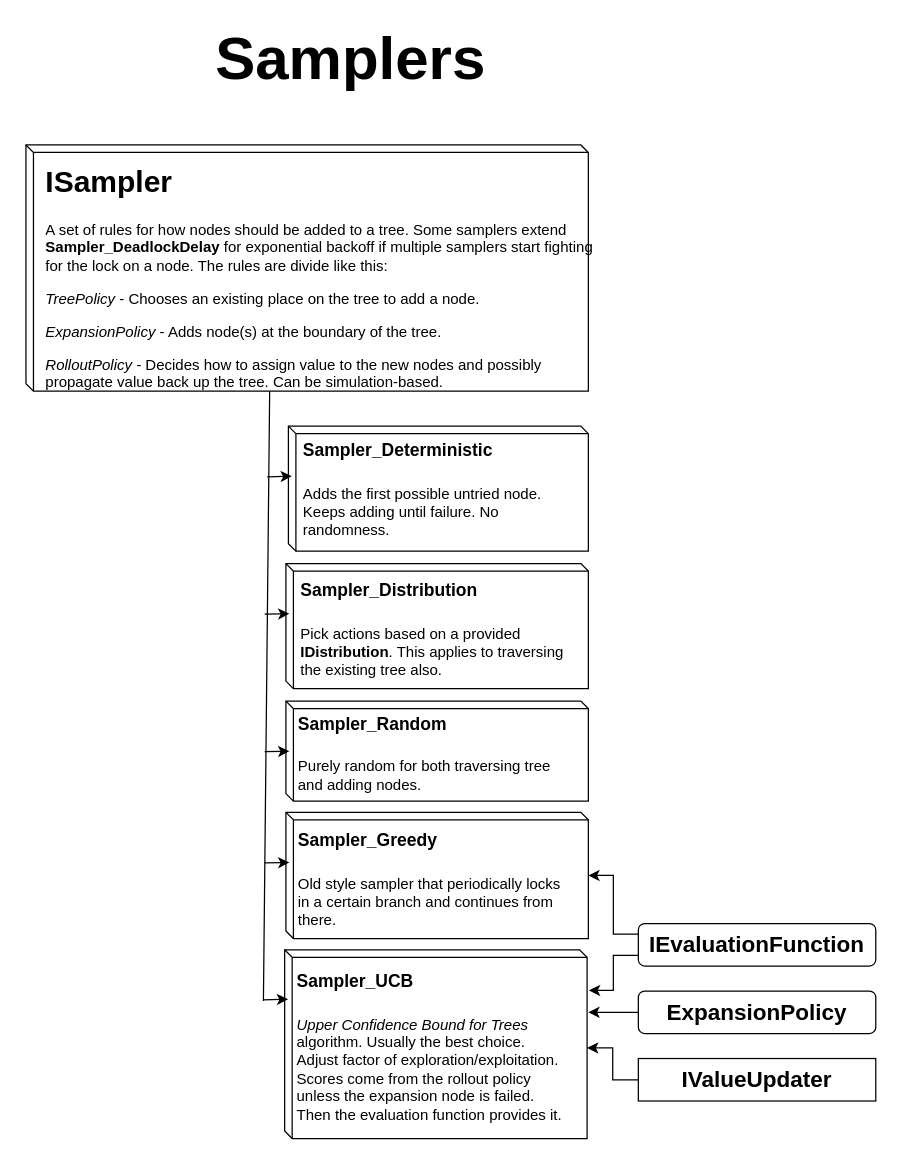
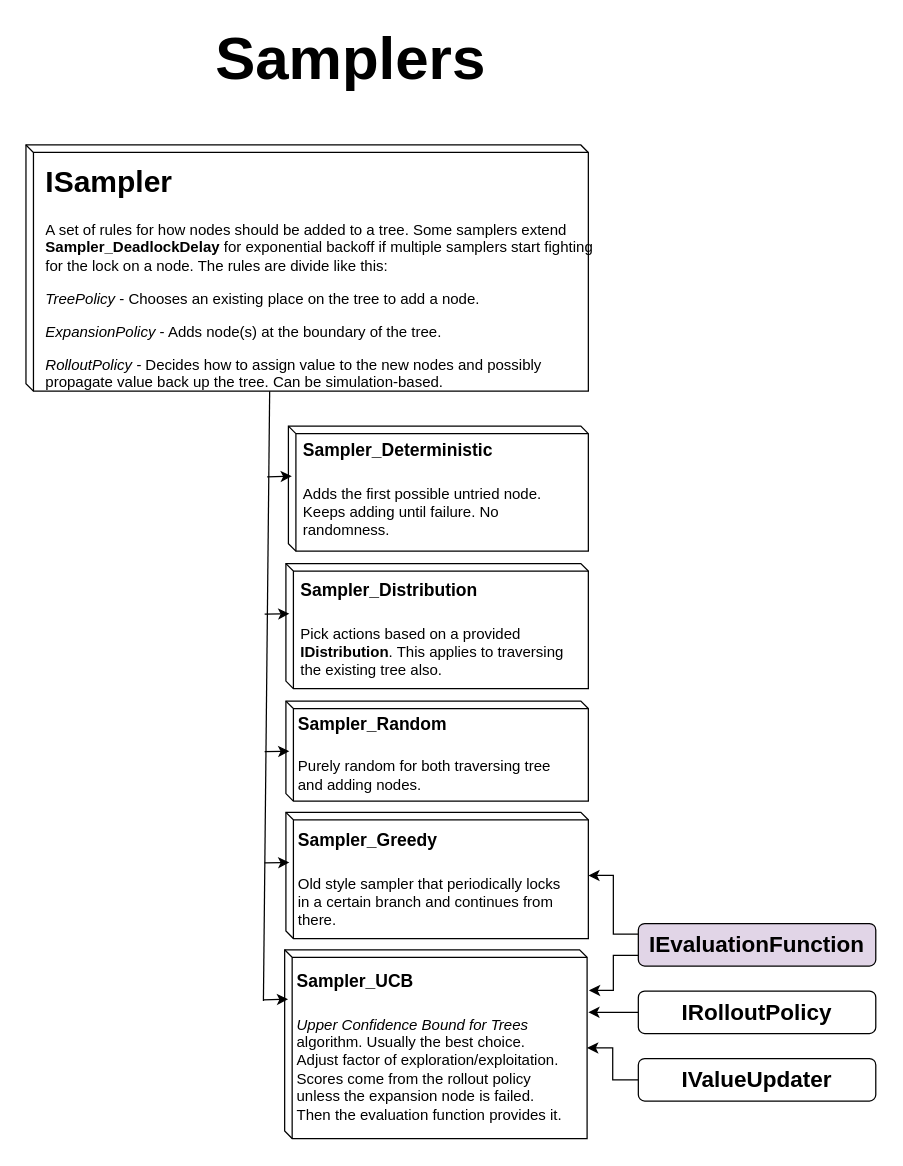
node "IEvaluationFunction": fillcolor #ffffff -> #e1d5e7
node "ExpansionPolicy": label "ExpansionPolicy" -> "IRolloutPolicy"
node "IValueUpdater": shape rectangle -> rounded rectangle
